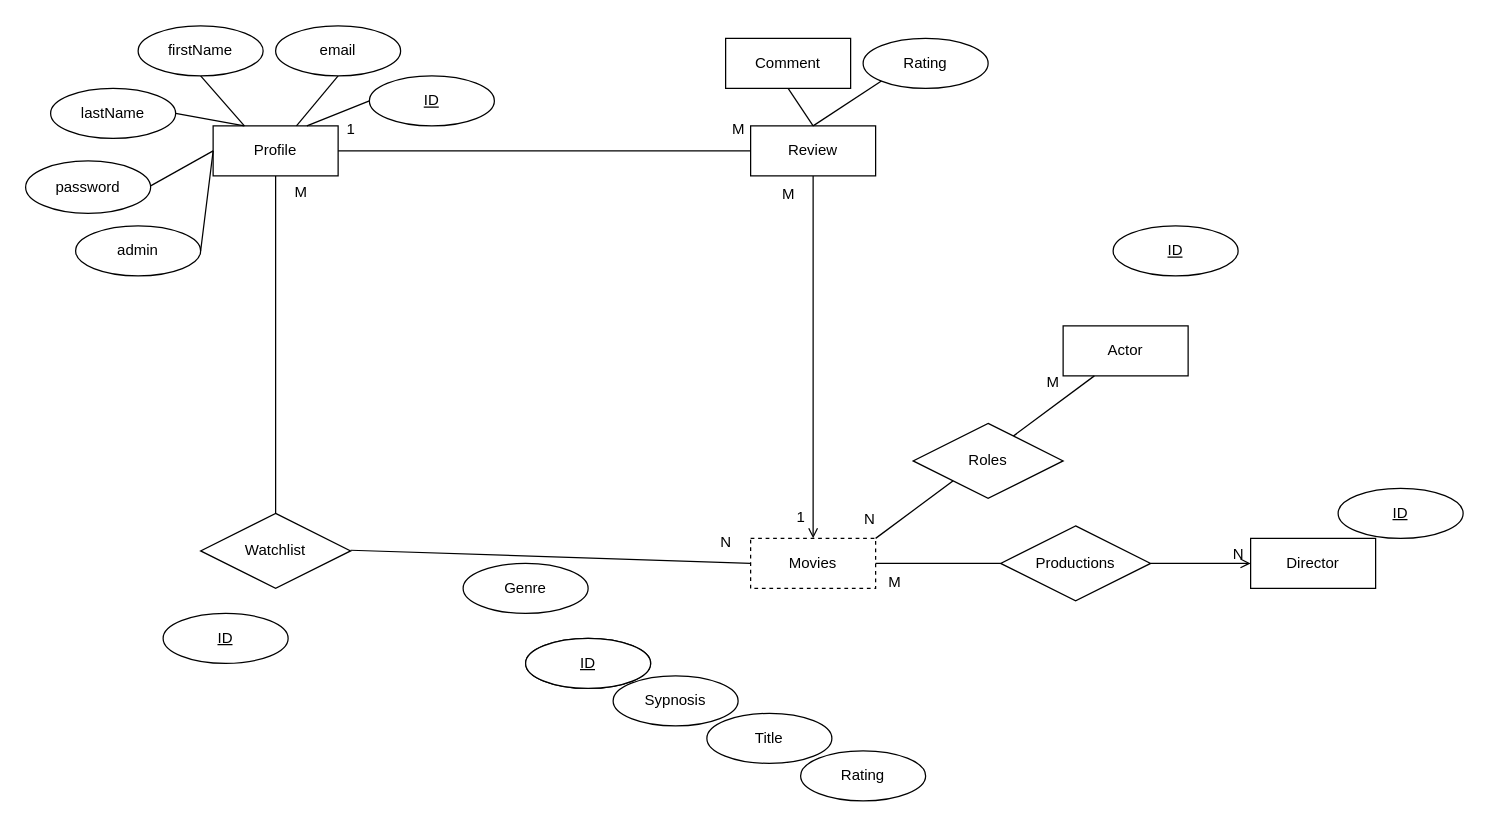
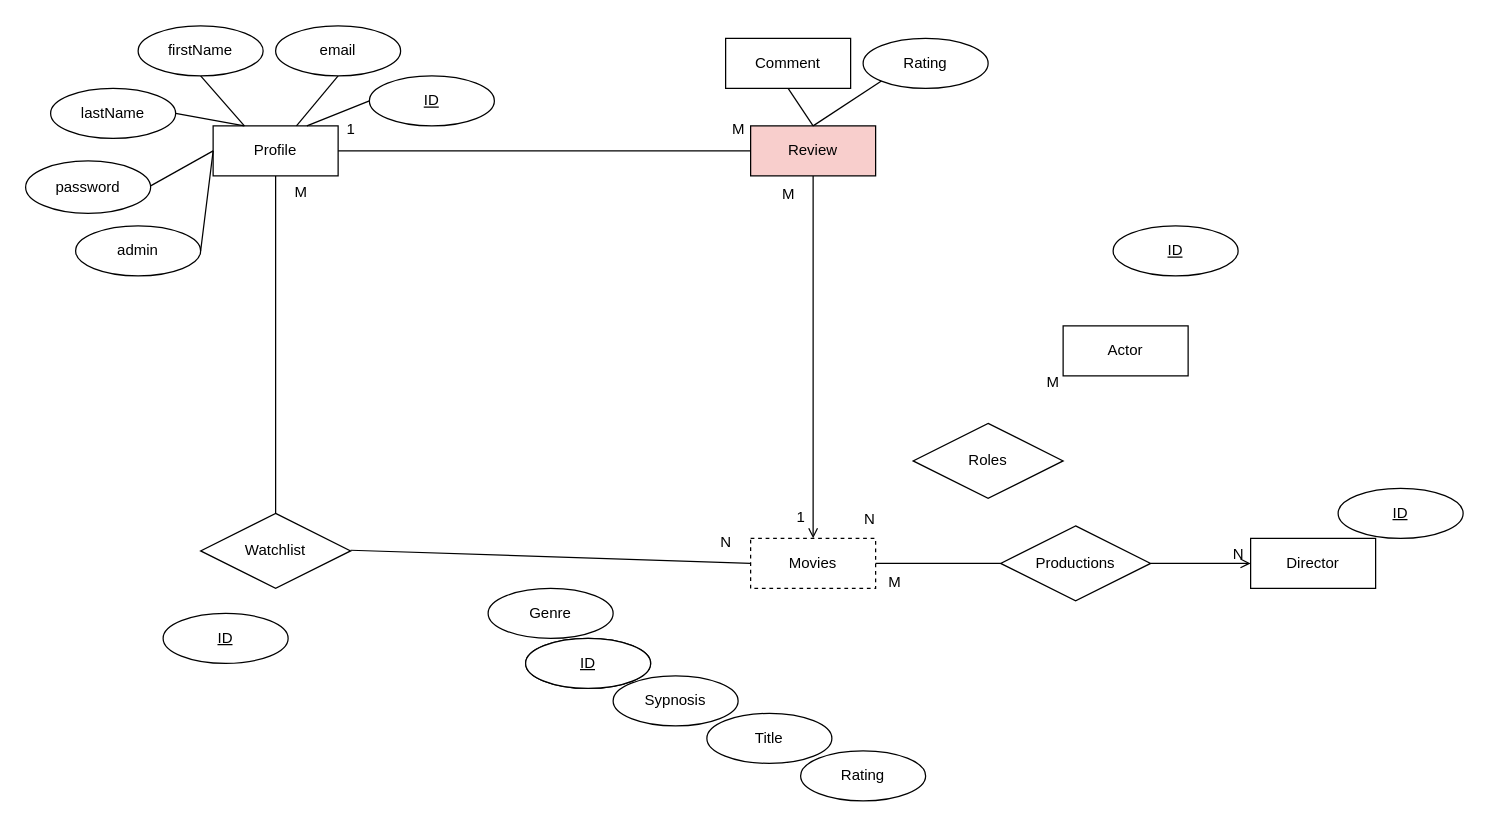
node "Review": fillcolor #ffffff -> #f8cecc
edge "Actor" -- "Movies": removed
node "Genre": moved (526, 588) -> (551, 613)
